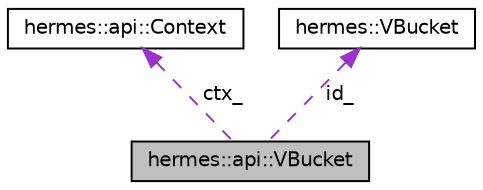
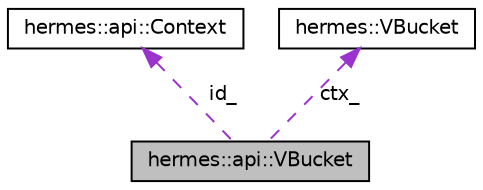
edge "hermes::api::VBucket" -> "hermes::api::Context": label " ctx_" -> " id_"
edge "hermes::api::VBucket" -> "hermes::VBucket": label " id_" -> " ctx_"
